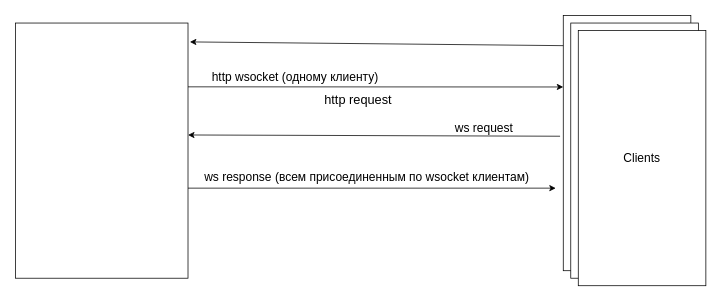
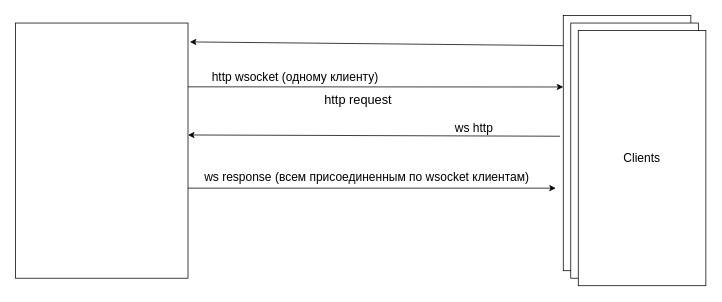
node "ws request": label "ws request" -> "ws http"
